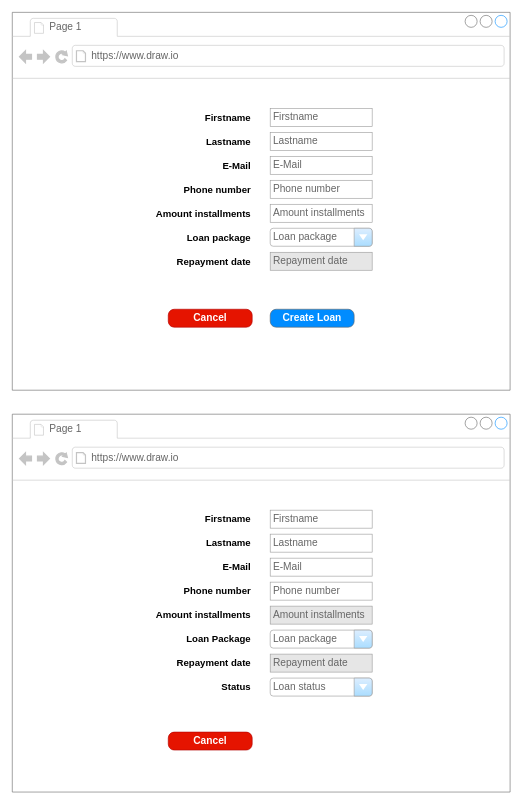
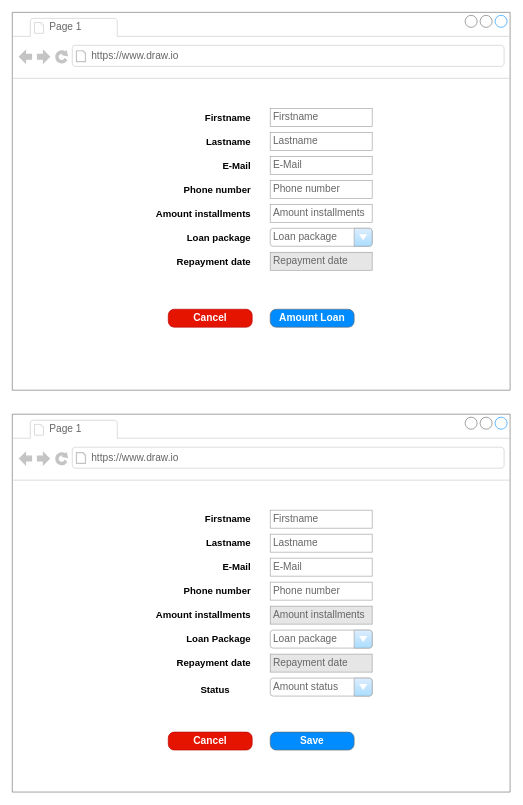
node "Create Loan": label "Create Loan" -> "Amount Loan"
node "Status": moved (201, 687) -> (180, 690)
node "Loan status": label "Loan status" -> "Amount status"
node "Save": added
